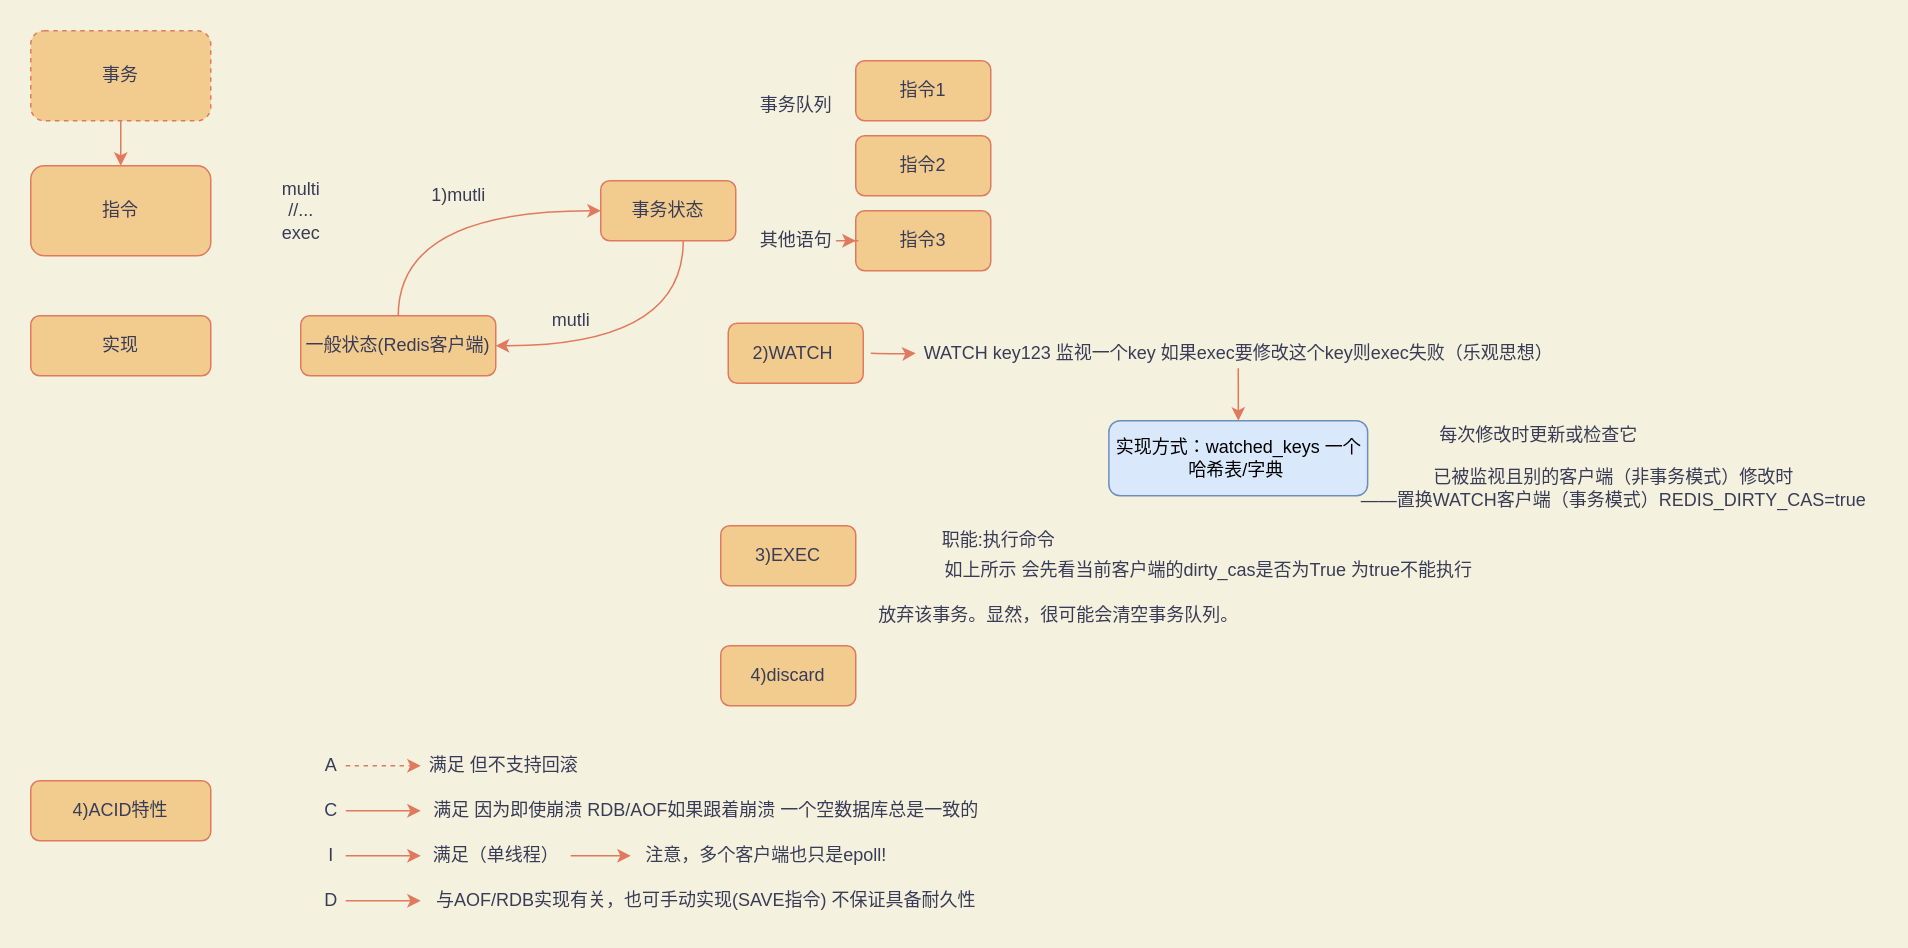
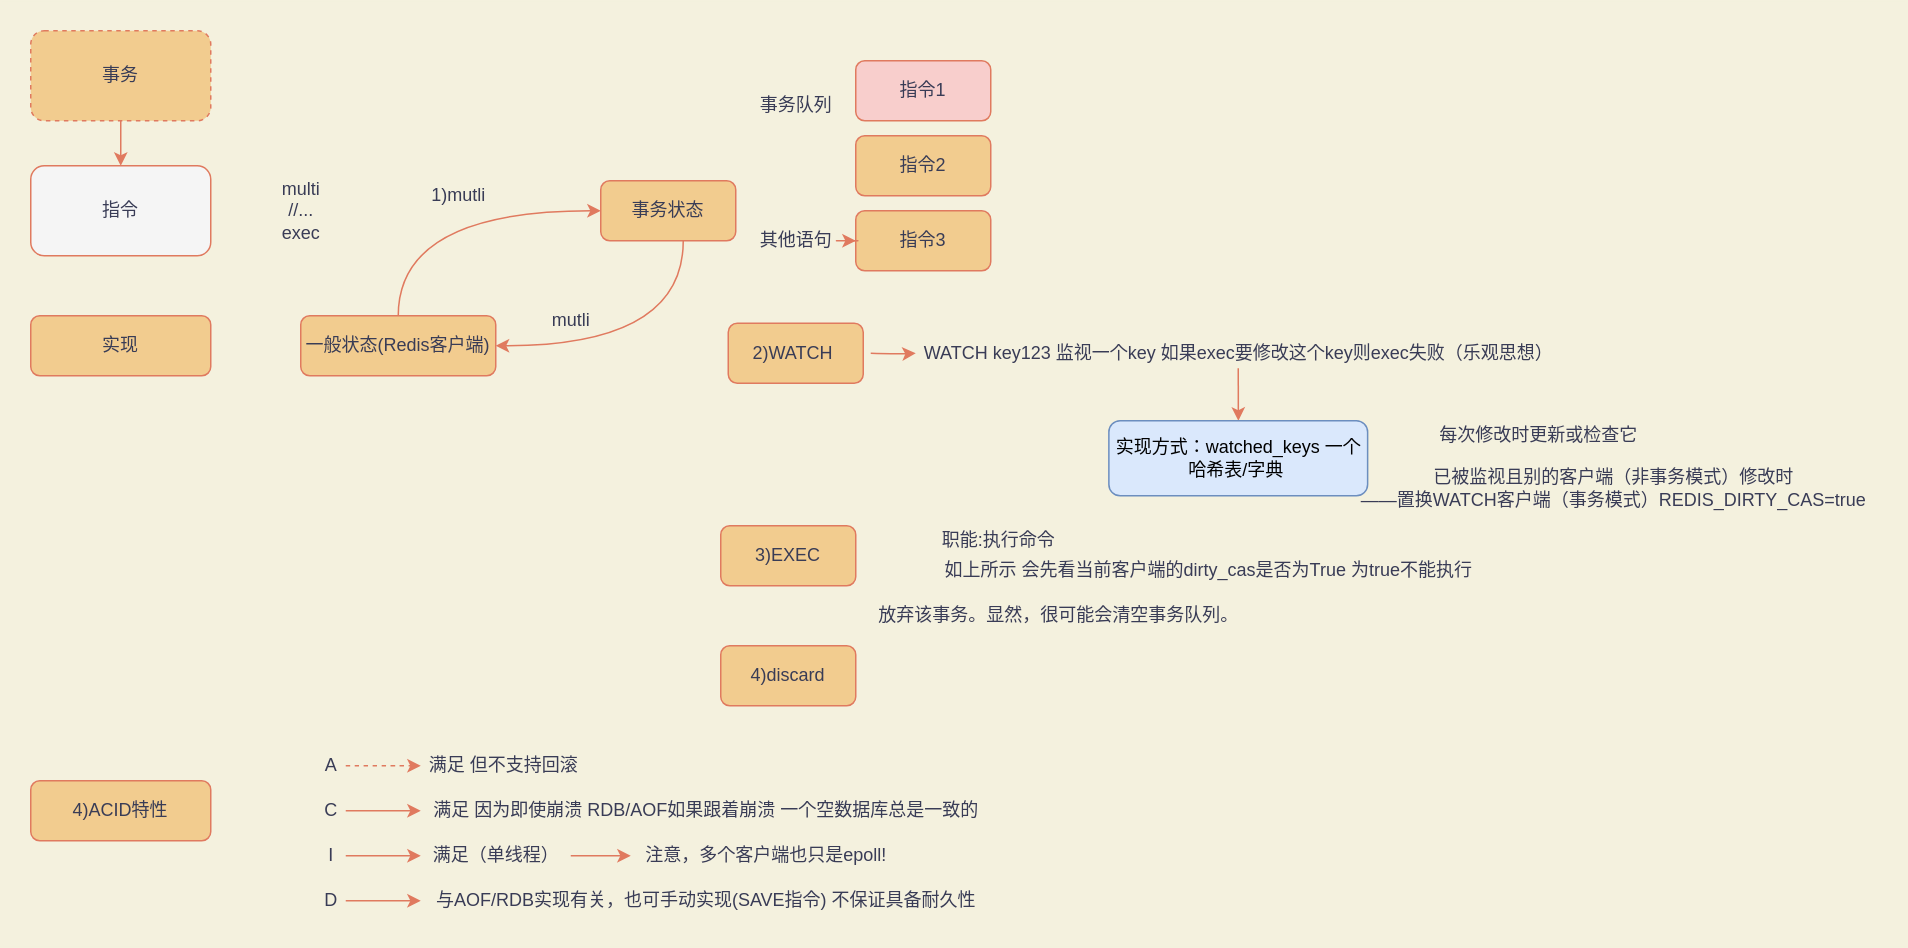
node "指令1": fillcolor #f2cc8f -> #f8cecc
node "指令": fillcolor #f2cc8f -> #f5f5f5
